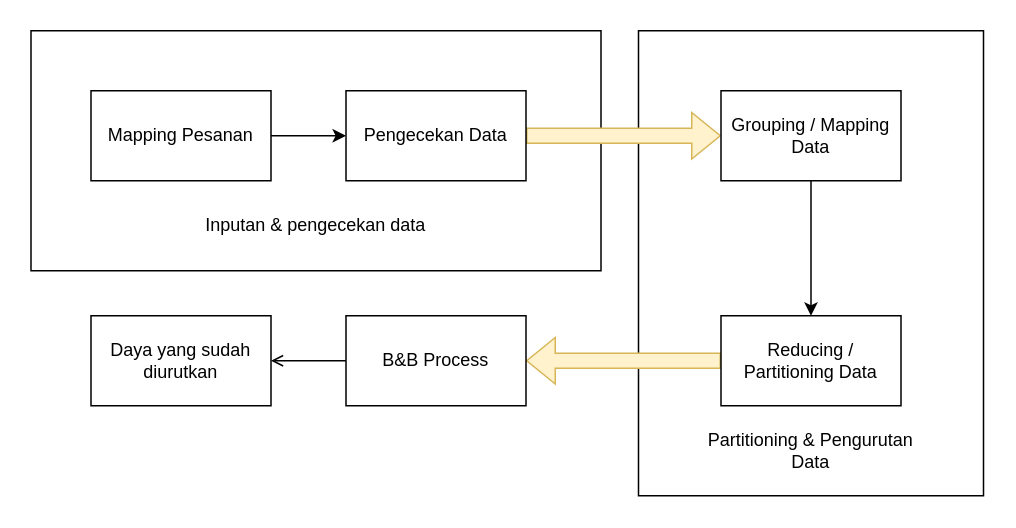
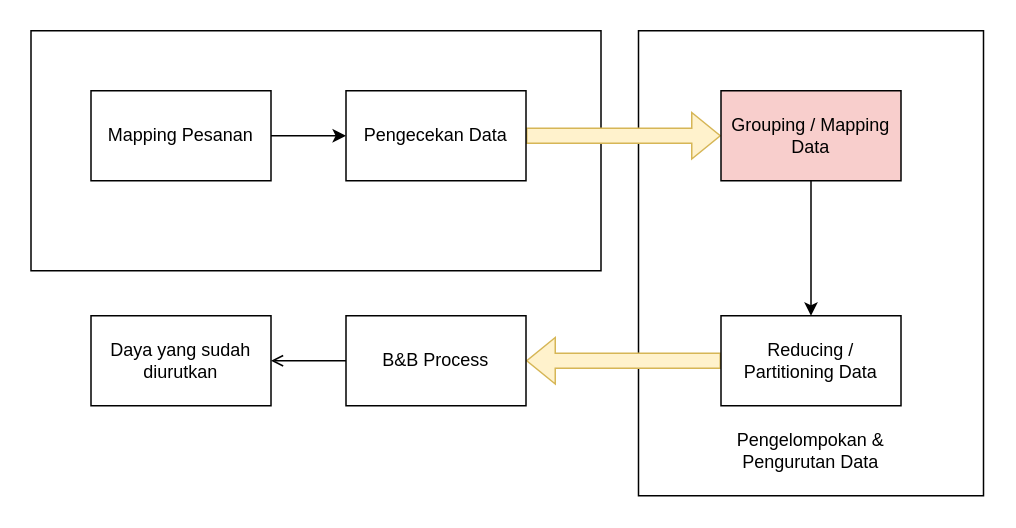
node "Grouping / Mapping Data": fillcolor #ffffff -> #f8cecc
node "Inputan & pengecekan data": removed
node "Partitioning & Pengurutan Data": label "Partitioning & Pengurutan Data" -> "Pengelompokan & Pengurutan Data"
